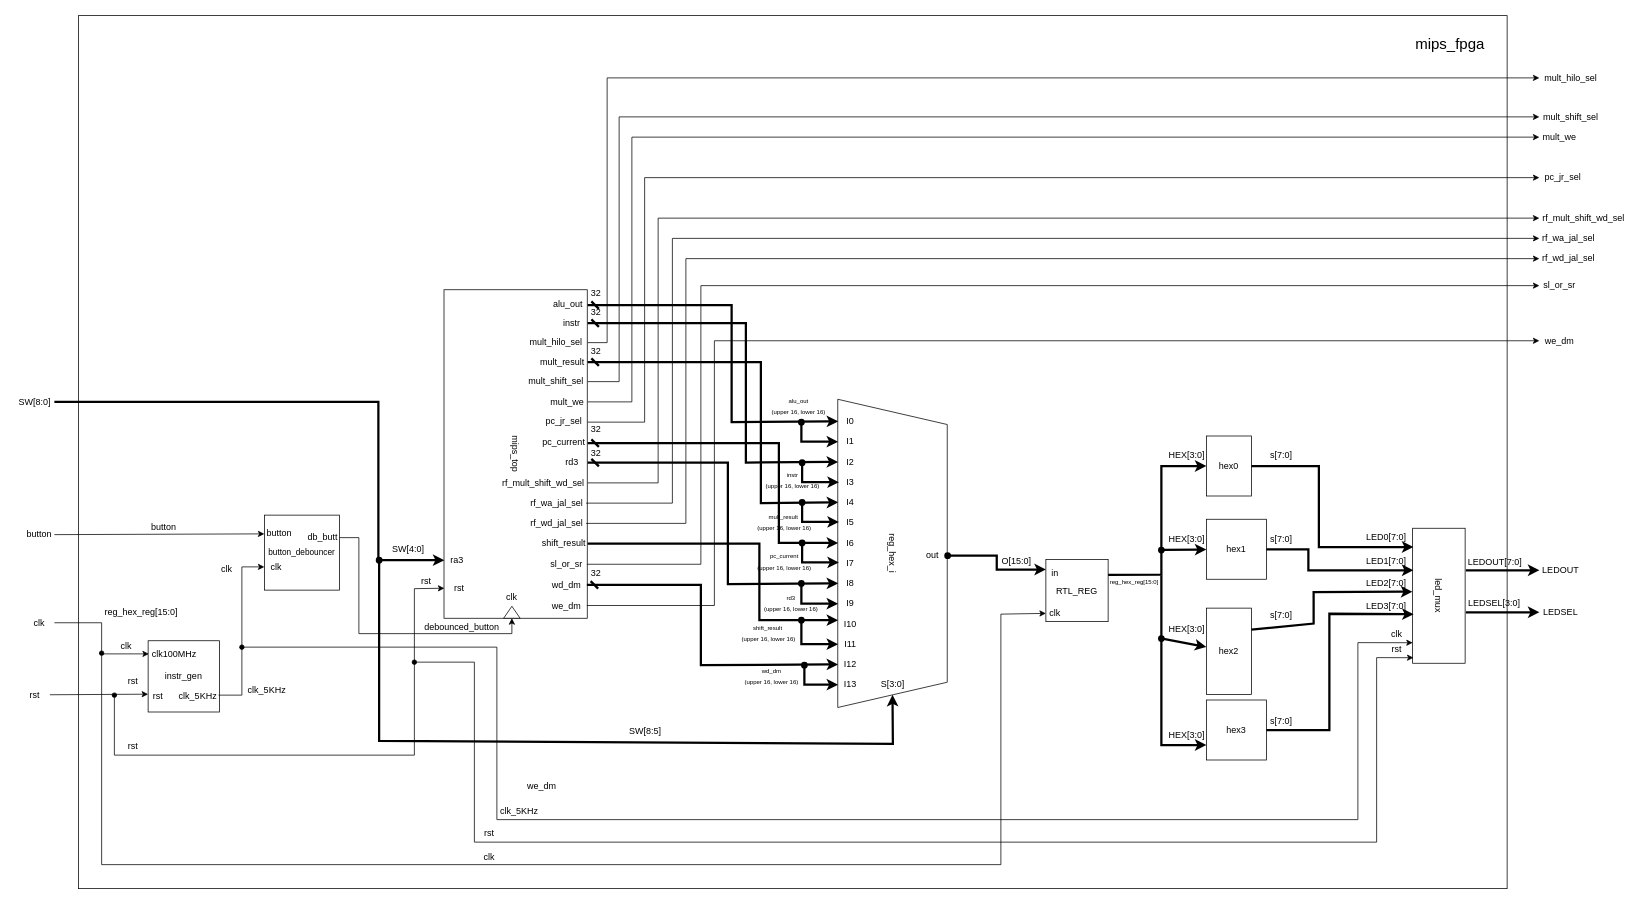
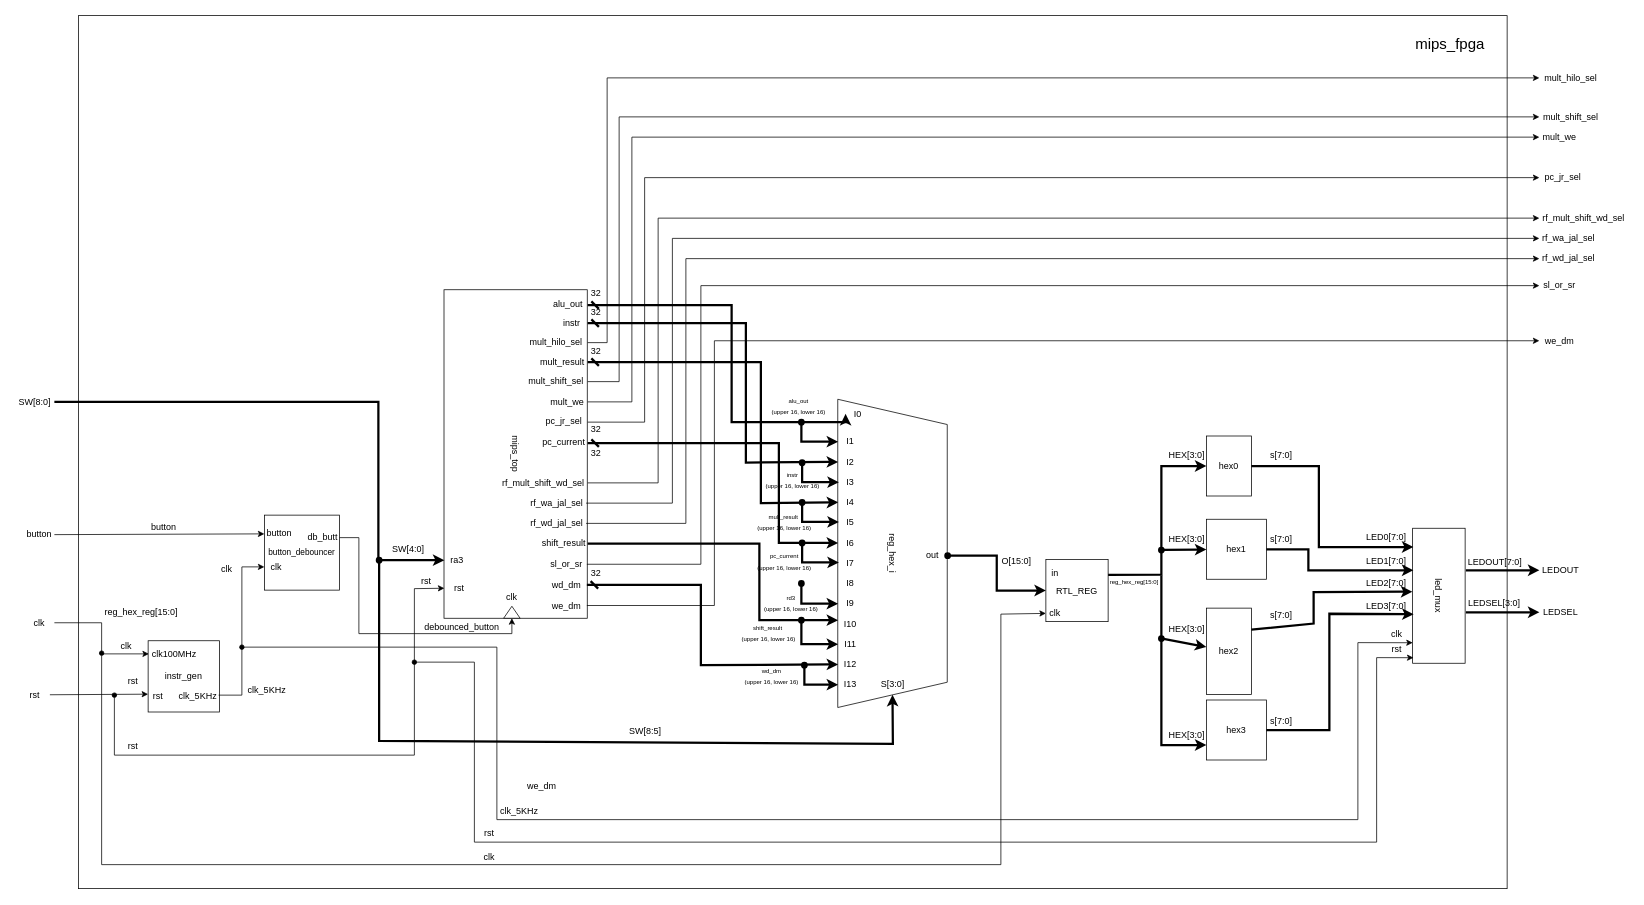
node "I0": moved (851, 421) -> (858, 414)
node "rd3": removed
edge "rd3" -- "I8": removed
edge "out" -- "in": now "out" -- "RTL_REG"
